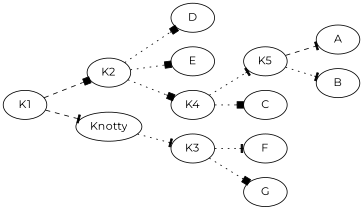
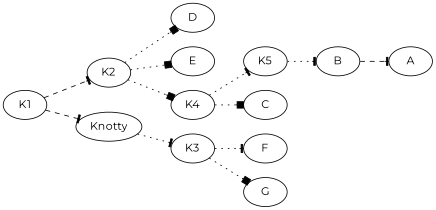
edge "K5" -> "A": now "B" -> "A"
edge "K1" -> "K2": arrowhead box -> tee
